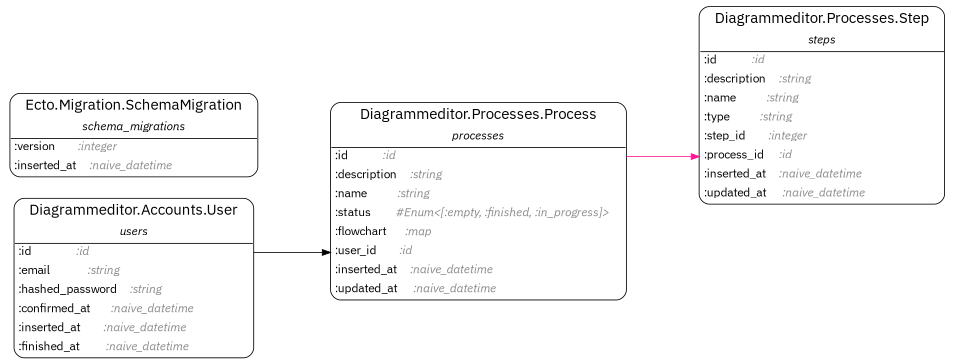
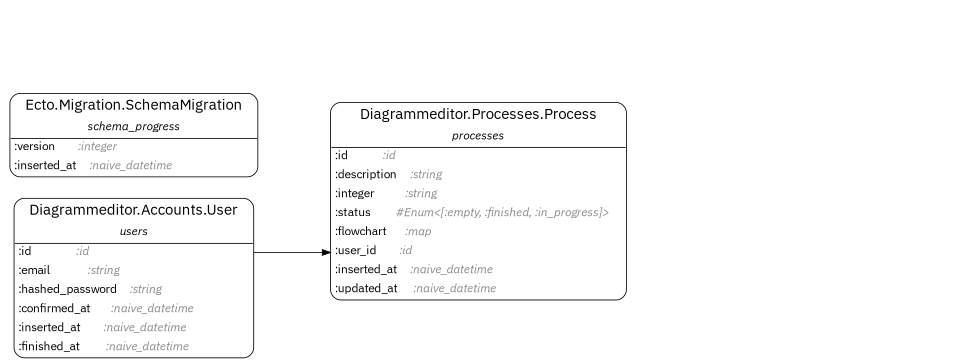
node "Diagrammeditor.Processes.Step": removed
node "Ecto.Migration.SchemaMigration": text "schema_migrations" -> "schema_progress"
node "Diagrammeditor.Processes.Process": text ":name" -> ":integer"
